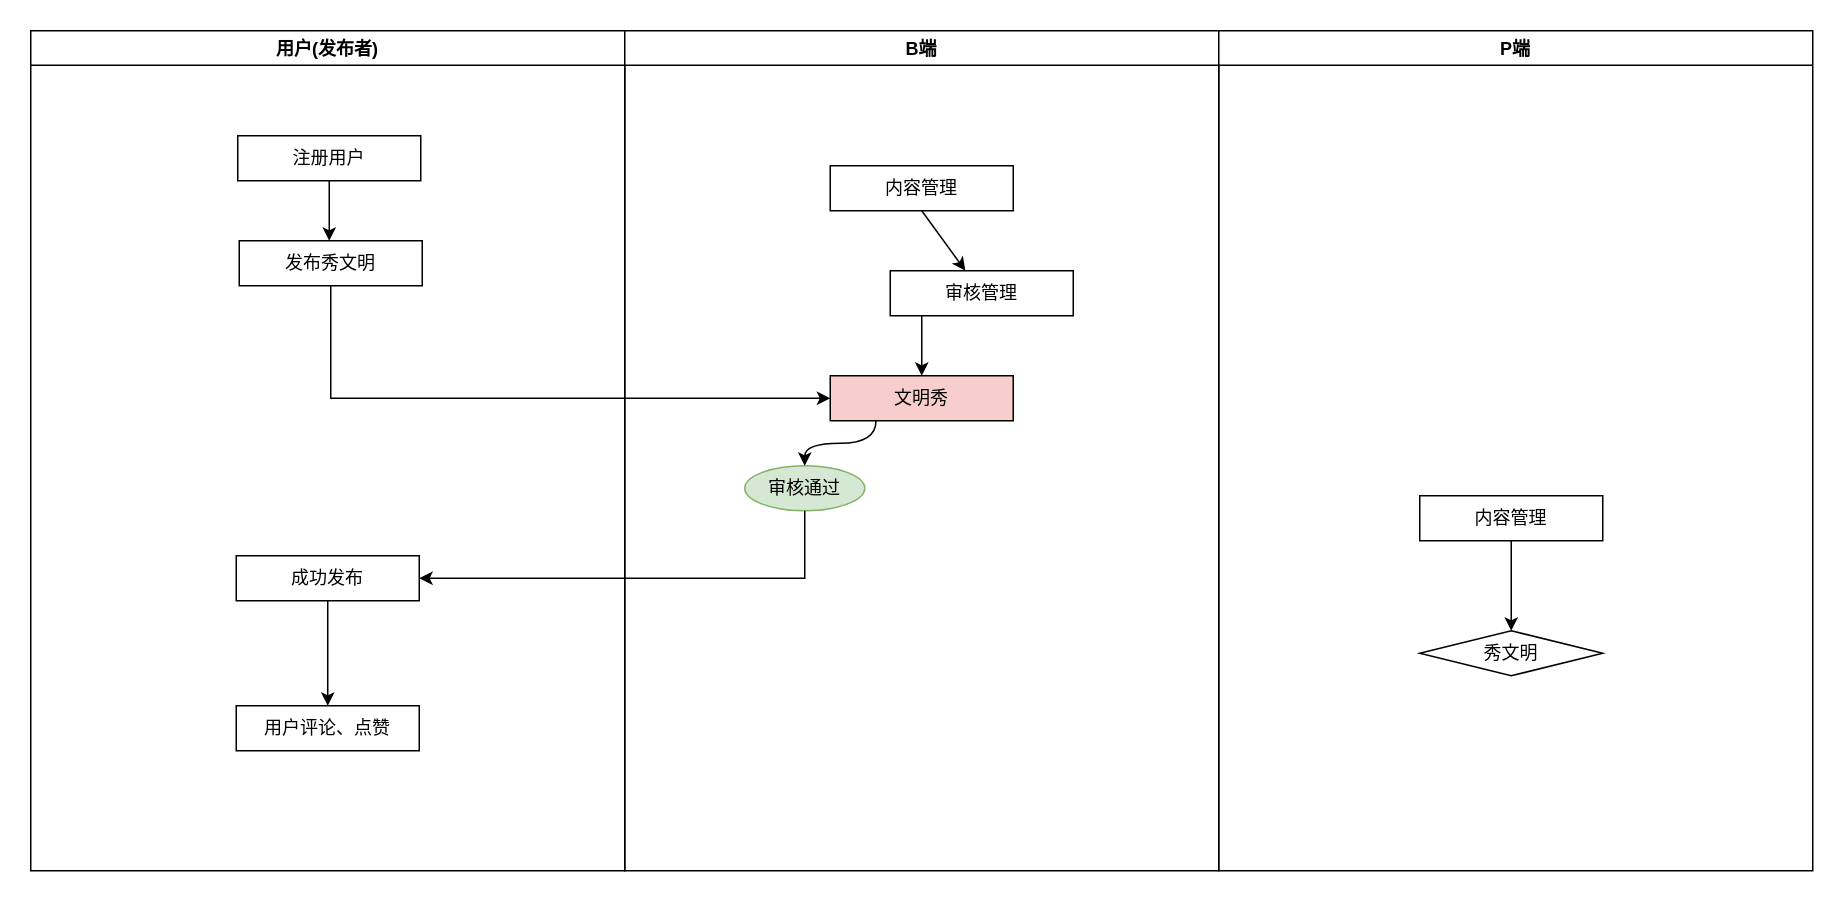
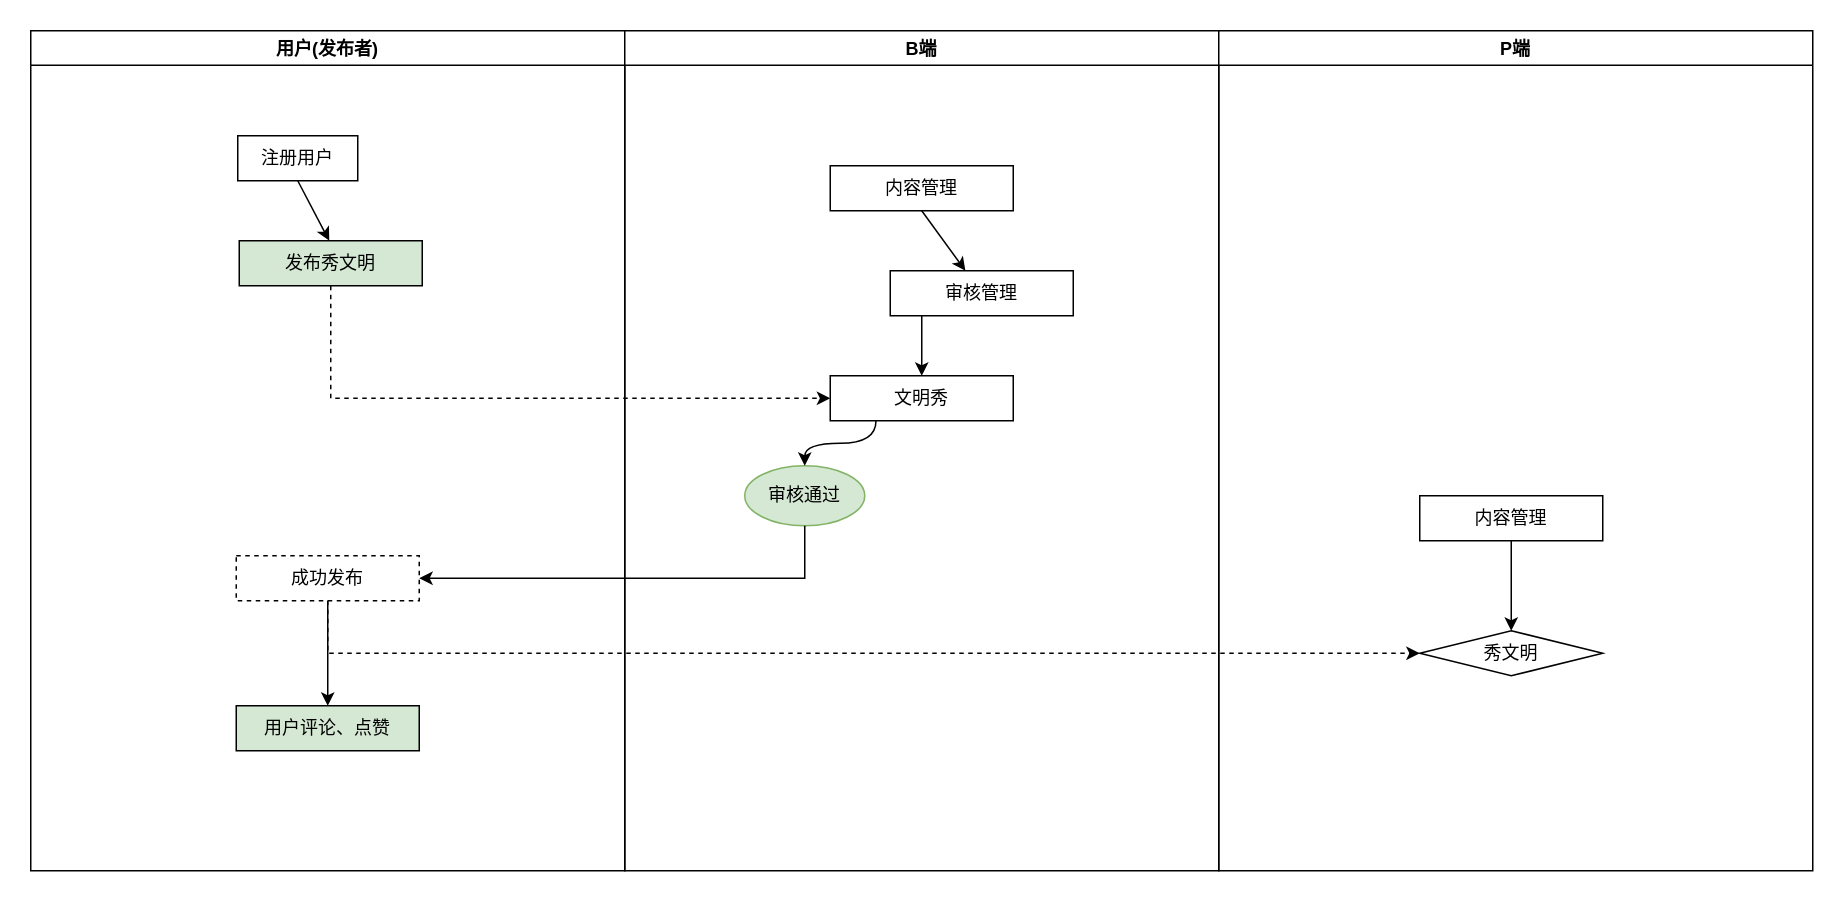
node "注册用户": size 183x45 -> 120x45
node "发布秀文明": fillcolor #ffffff -> #d5e8d4
edge "发布秀文明" -> "文明秀": style solid -> dashed
node "文明秀": fillcolor #f8cecc -> #ffffff
node "审核通过": size 120x45 -> 120x60
node "成功发布": style solid -> dashed
edge "成功发布" -> "秀文明": added
node "用户评论、点赞": fillcolor #ffffff -> #d5e8d4
